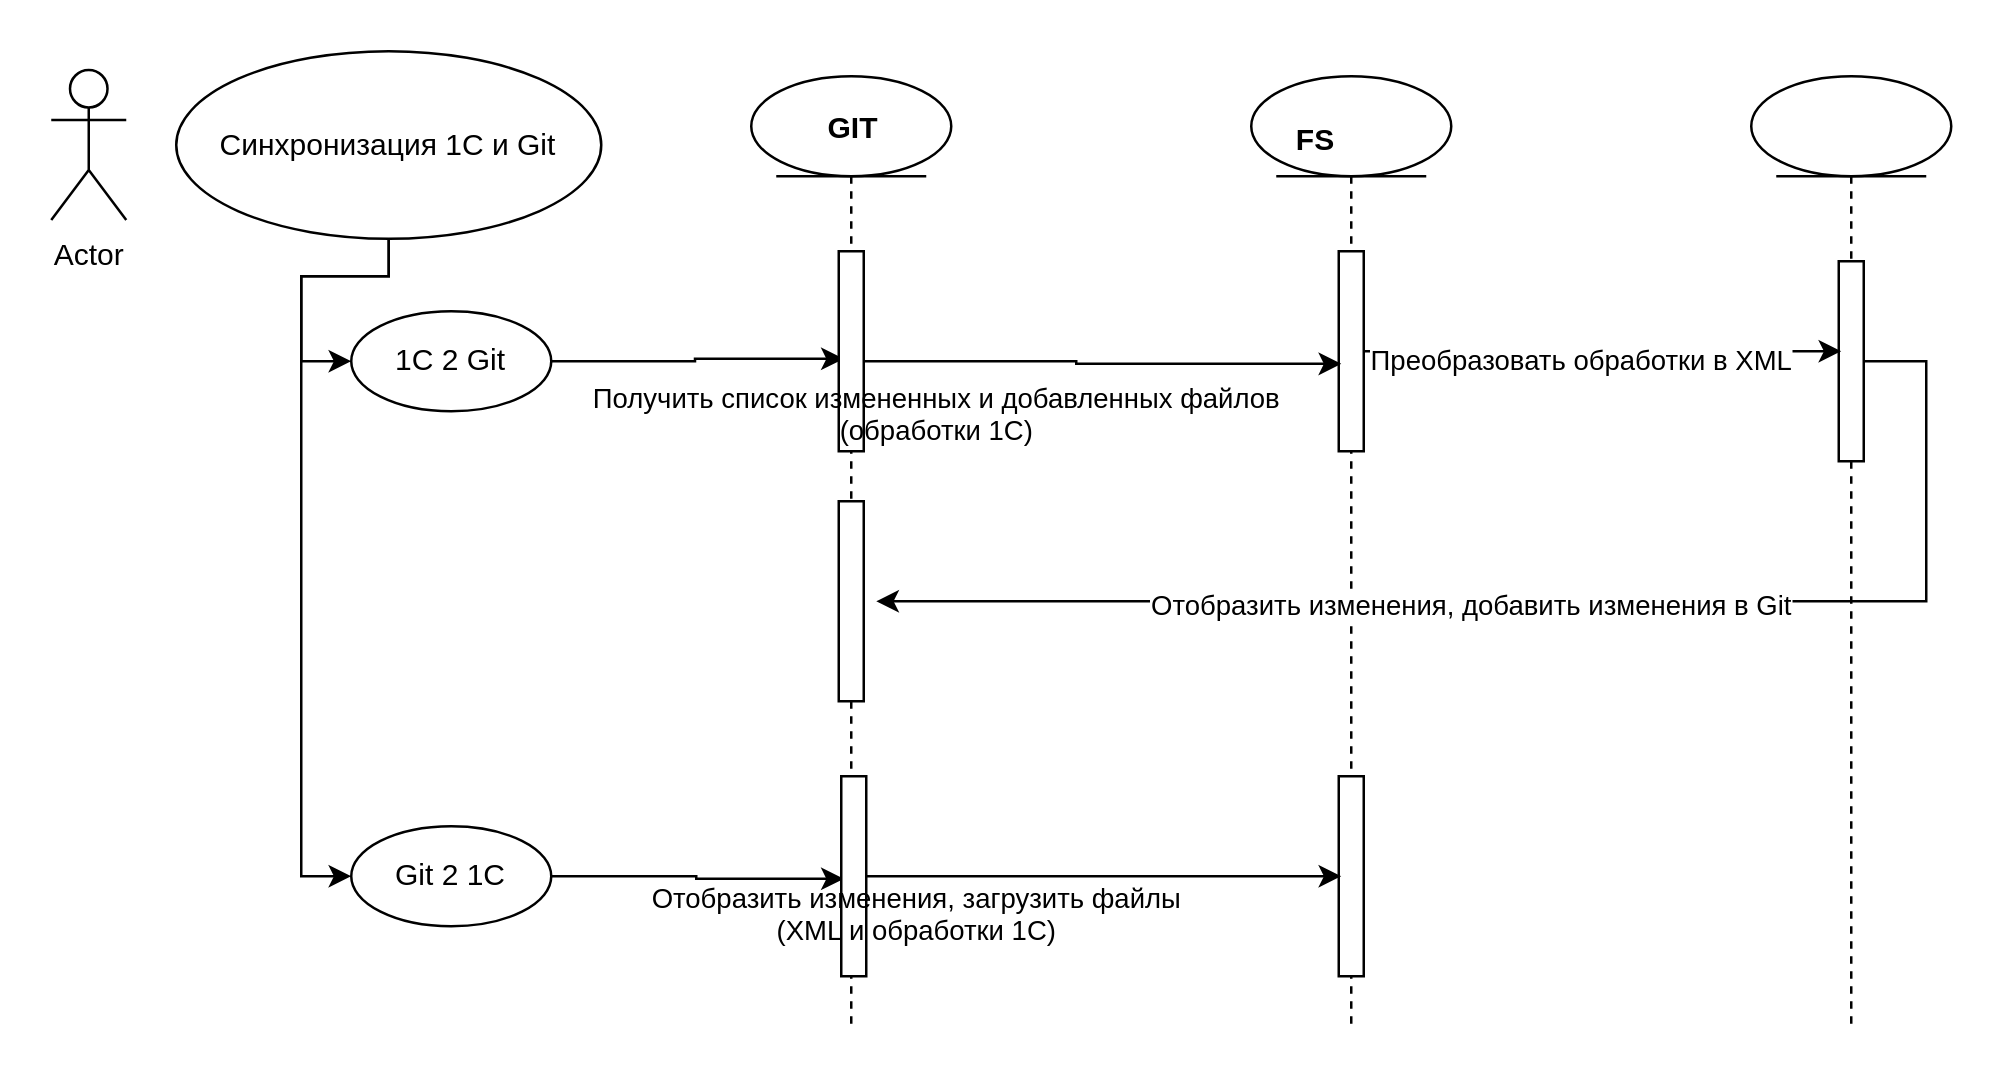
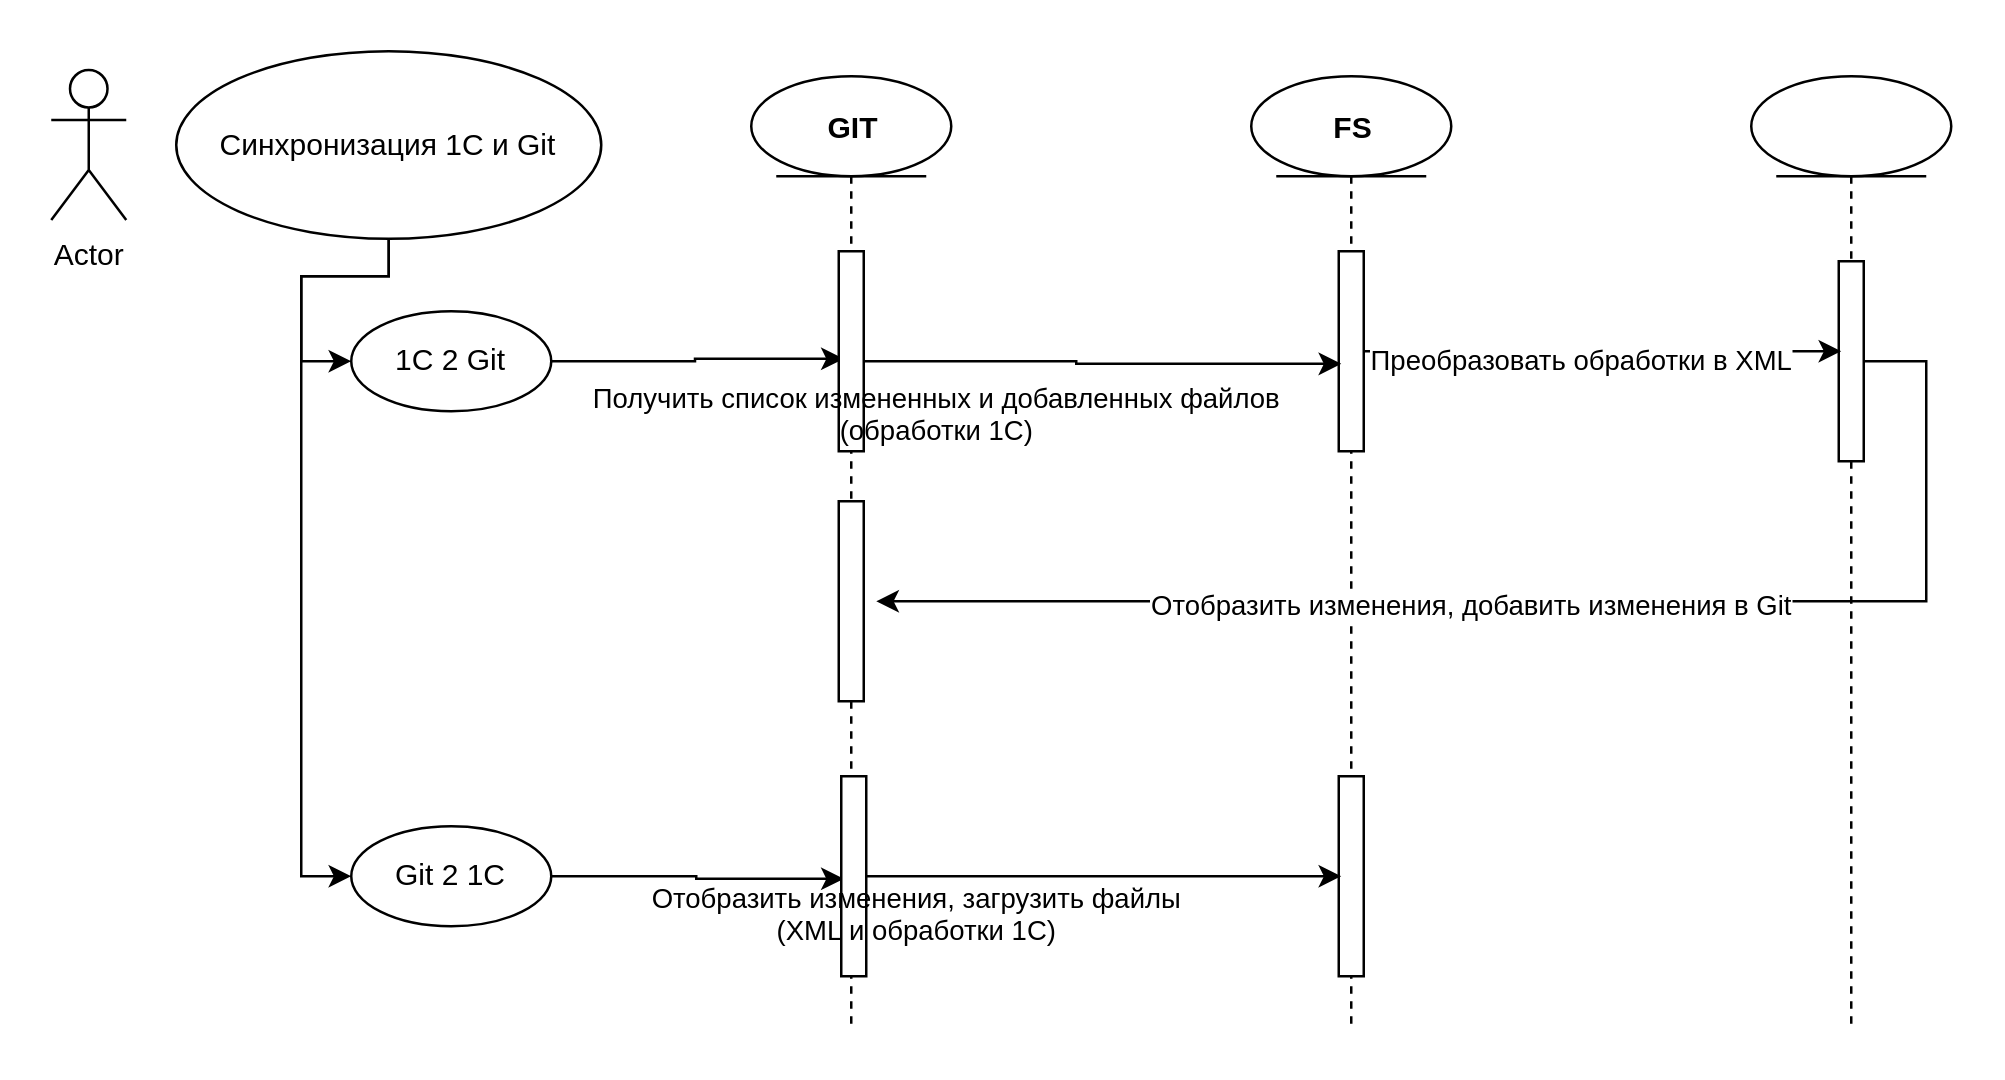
node "FS": moved (1316, 139) -> (1354, 126)
